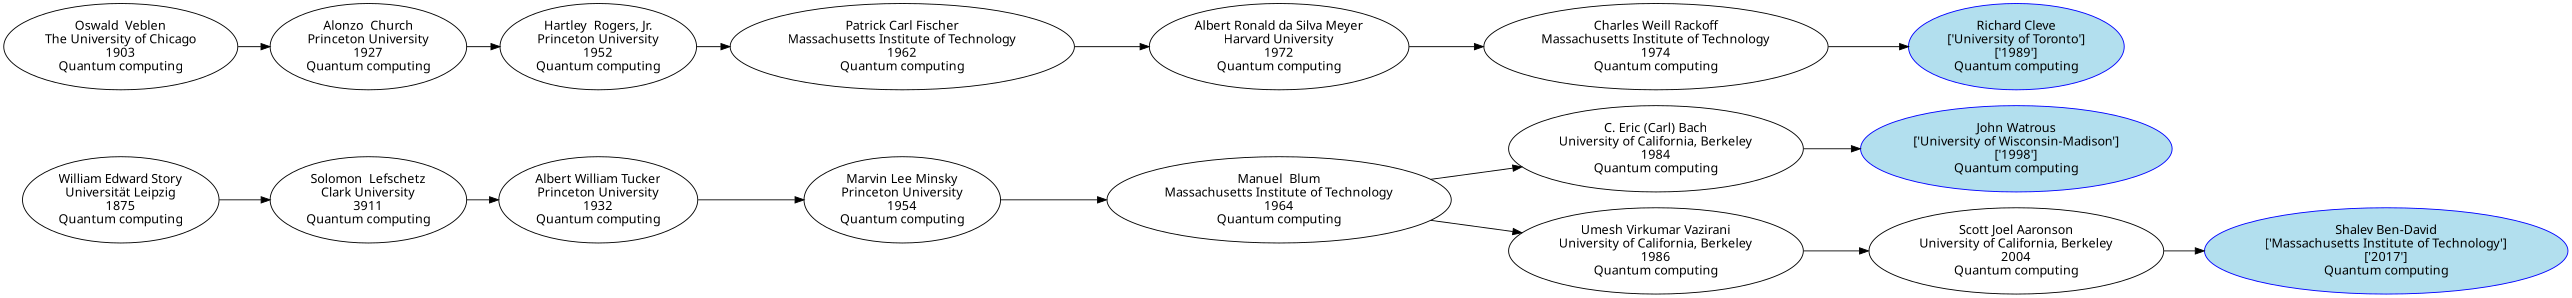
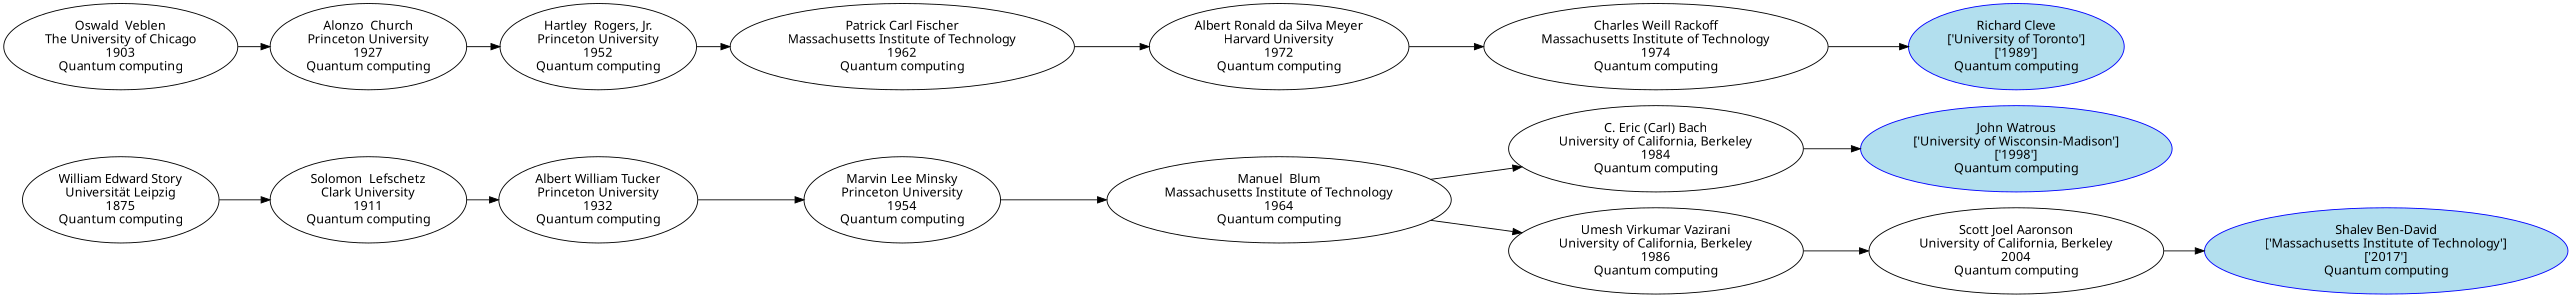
node "Solomon  Lefschetz Clark University 3911 Quantum computing": label "Solomon  Lefschetz Clark University 3911 Quantum computing" -> "Solomon  Lefschetz Clark University 1911 Quantum computing"
